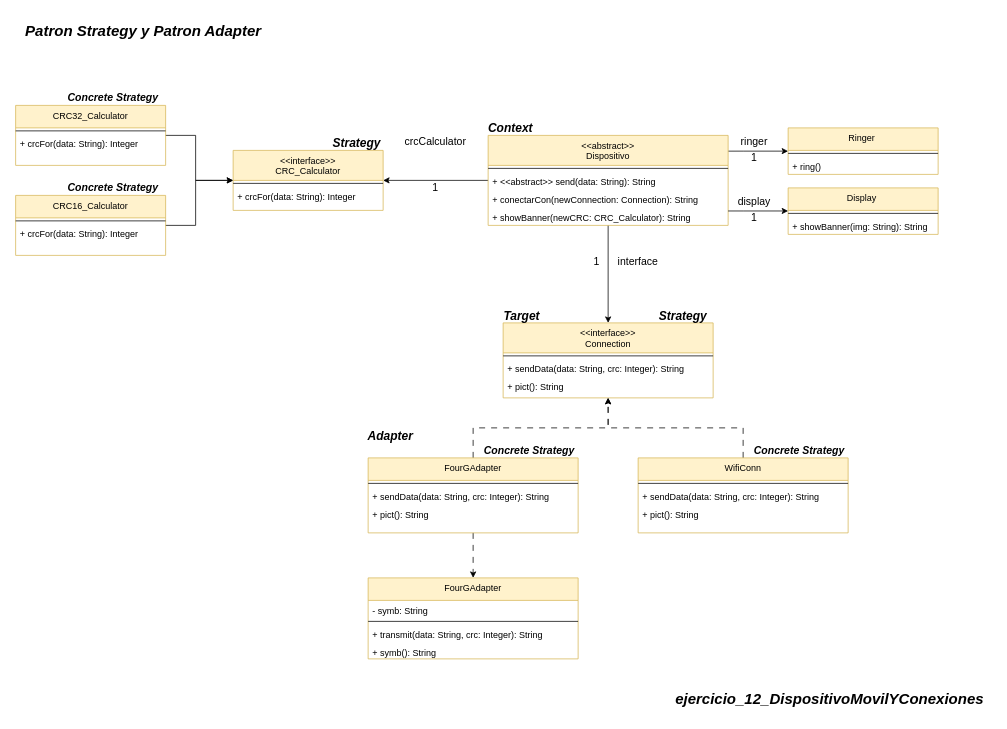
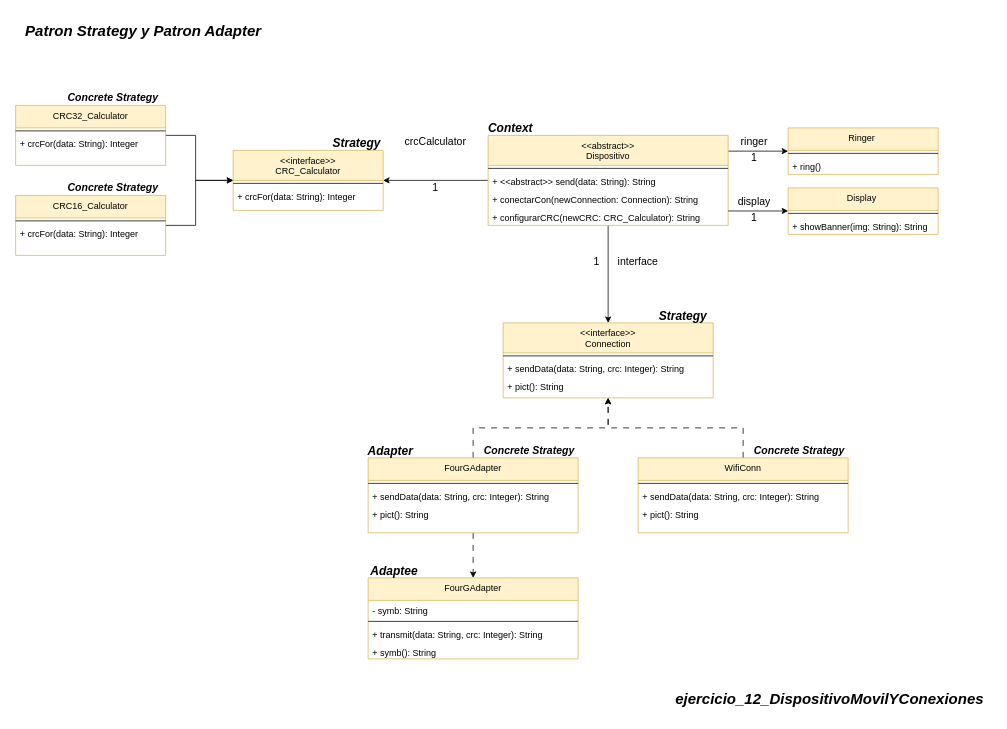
node "+ showBanner(newCRC: CRC_Calculator): String": label "+ showBanner(newCRC: CRC_Calculator): String" -> "+ configurarCRC(newCRC: CRC_Calculator): String"
node "Target": removed
node "Adapter": moved (390, 435) -> (390, 450)
node "Adaptee": added
